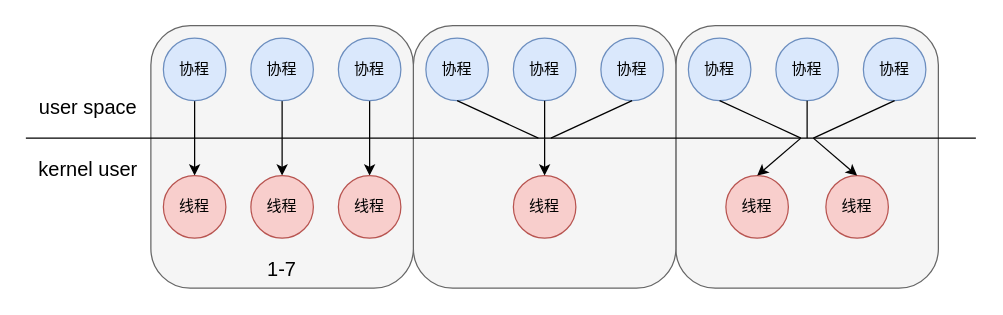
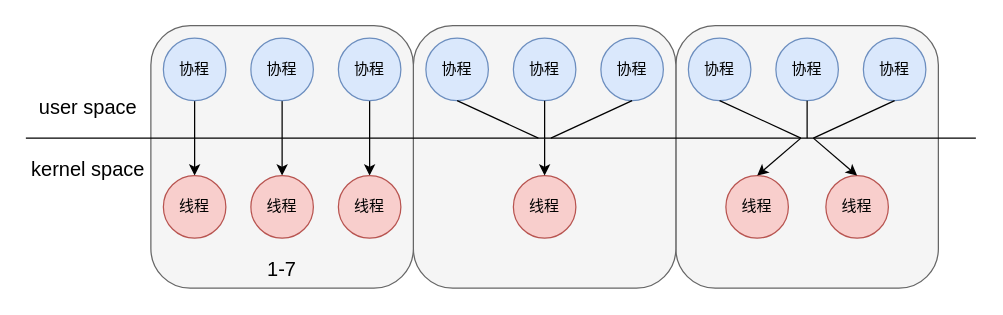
node "kernel user": label "kernel user" -> "kernel space"
